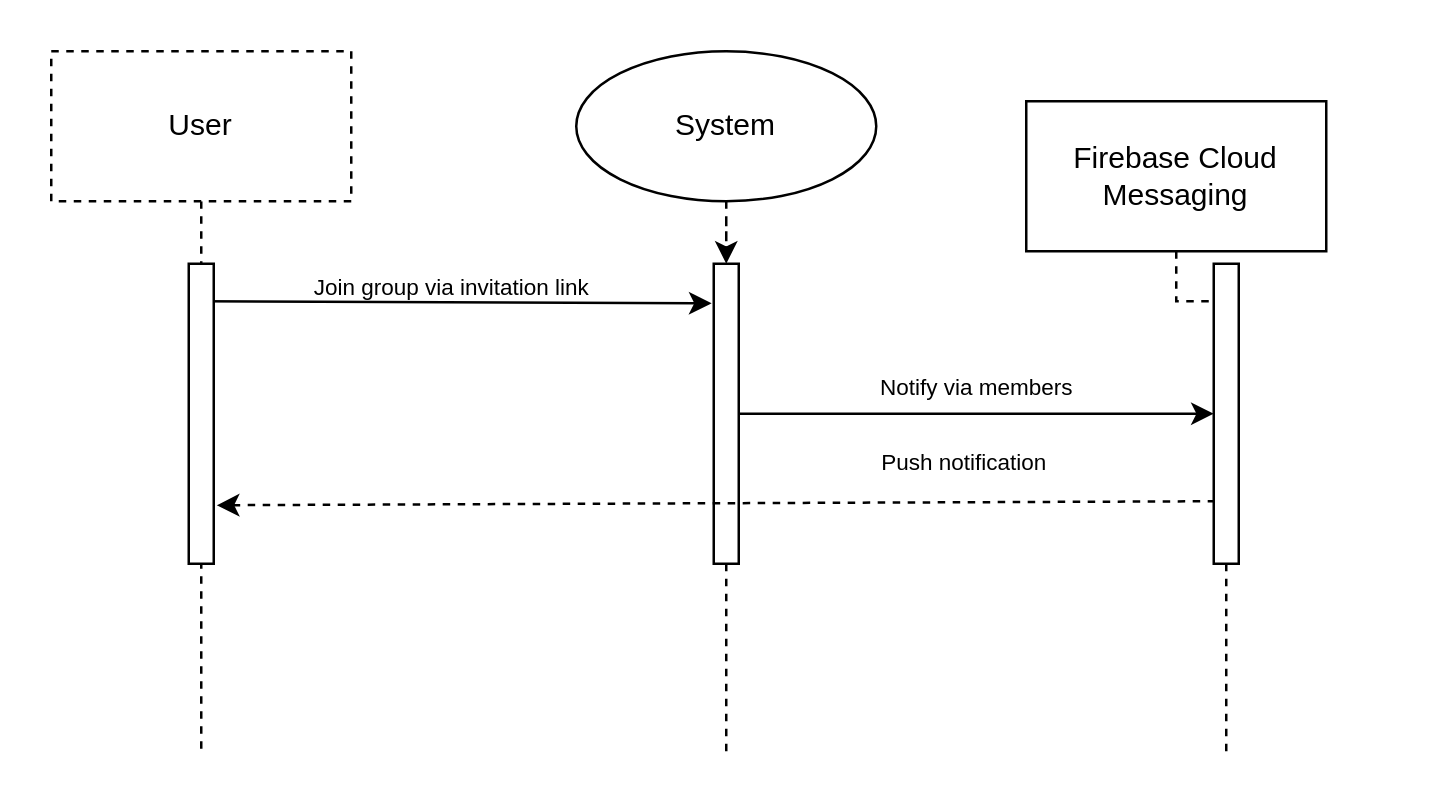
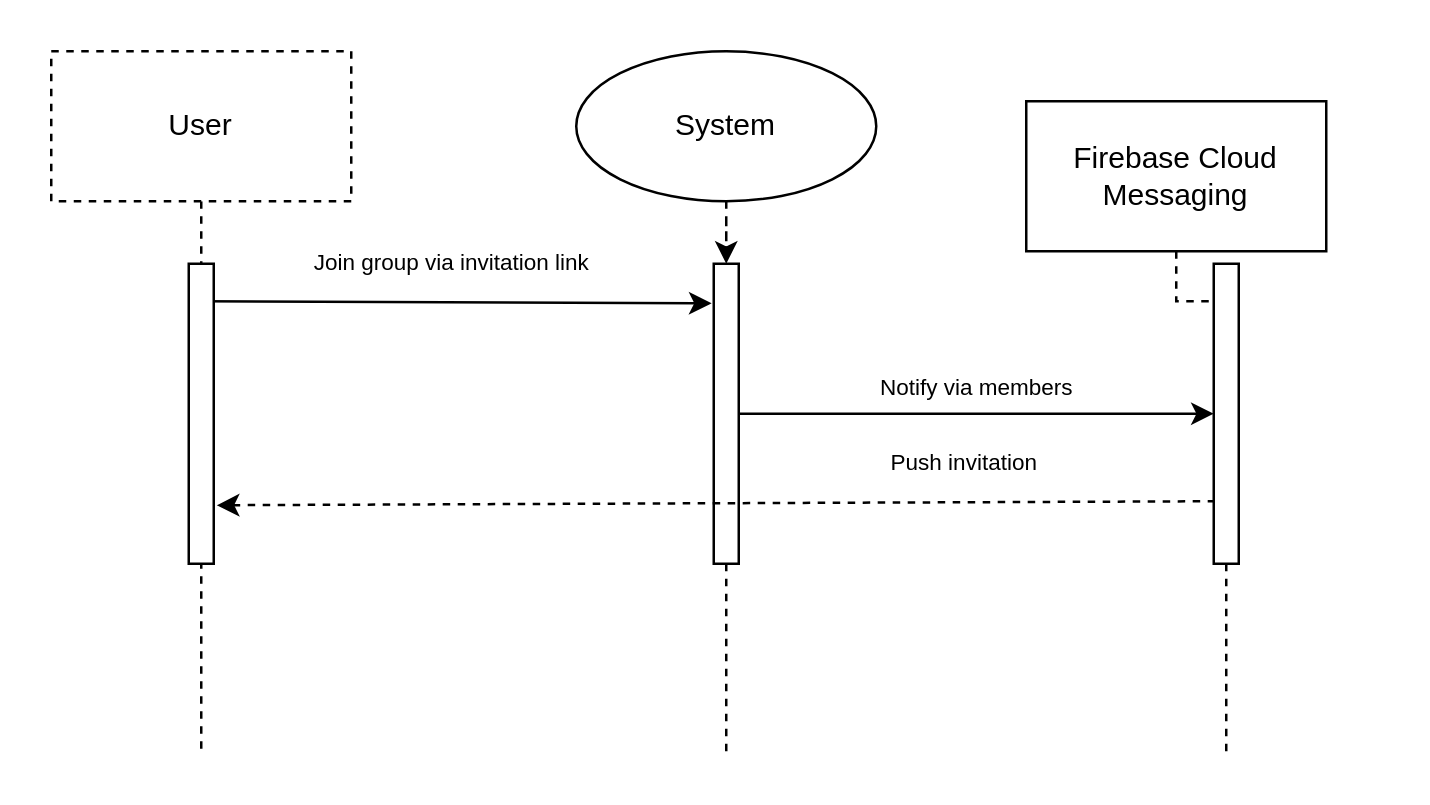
node "Join group via invitation link": moved (451, 289) -> (451, 264)
node "Push notification": label "Push notification" -> "Push invitation"
